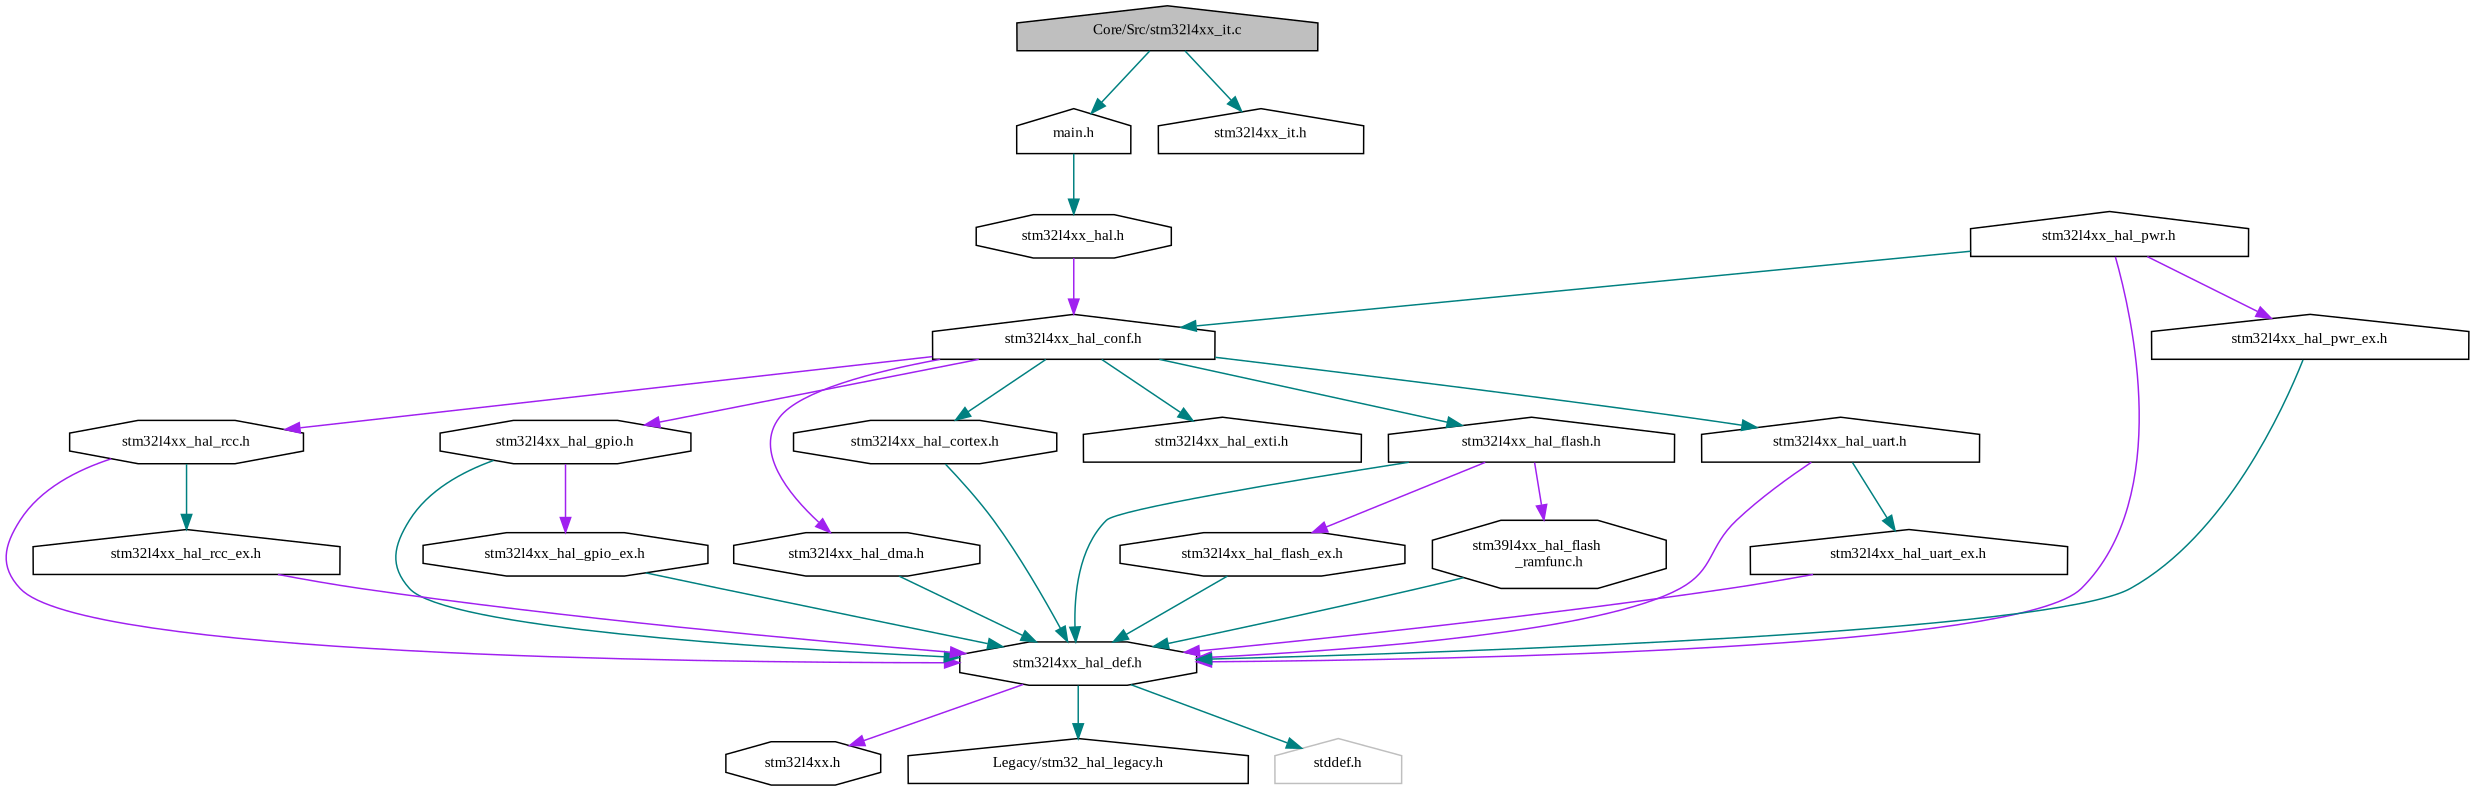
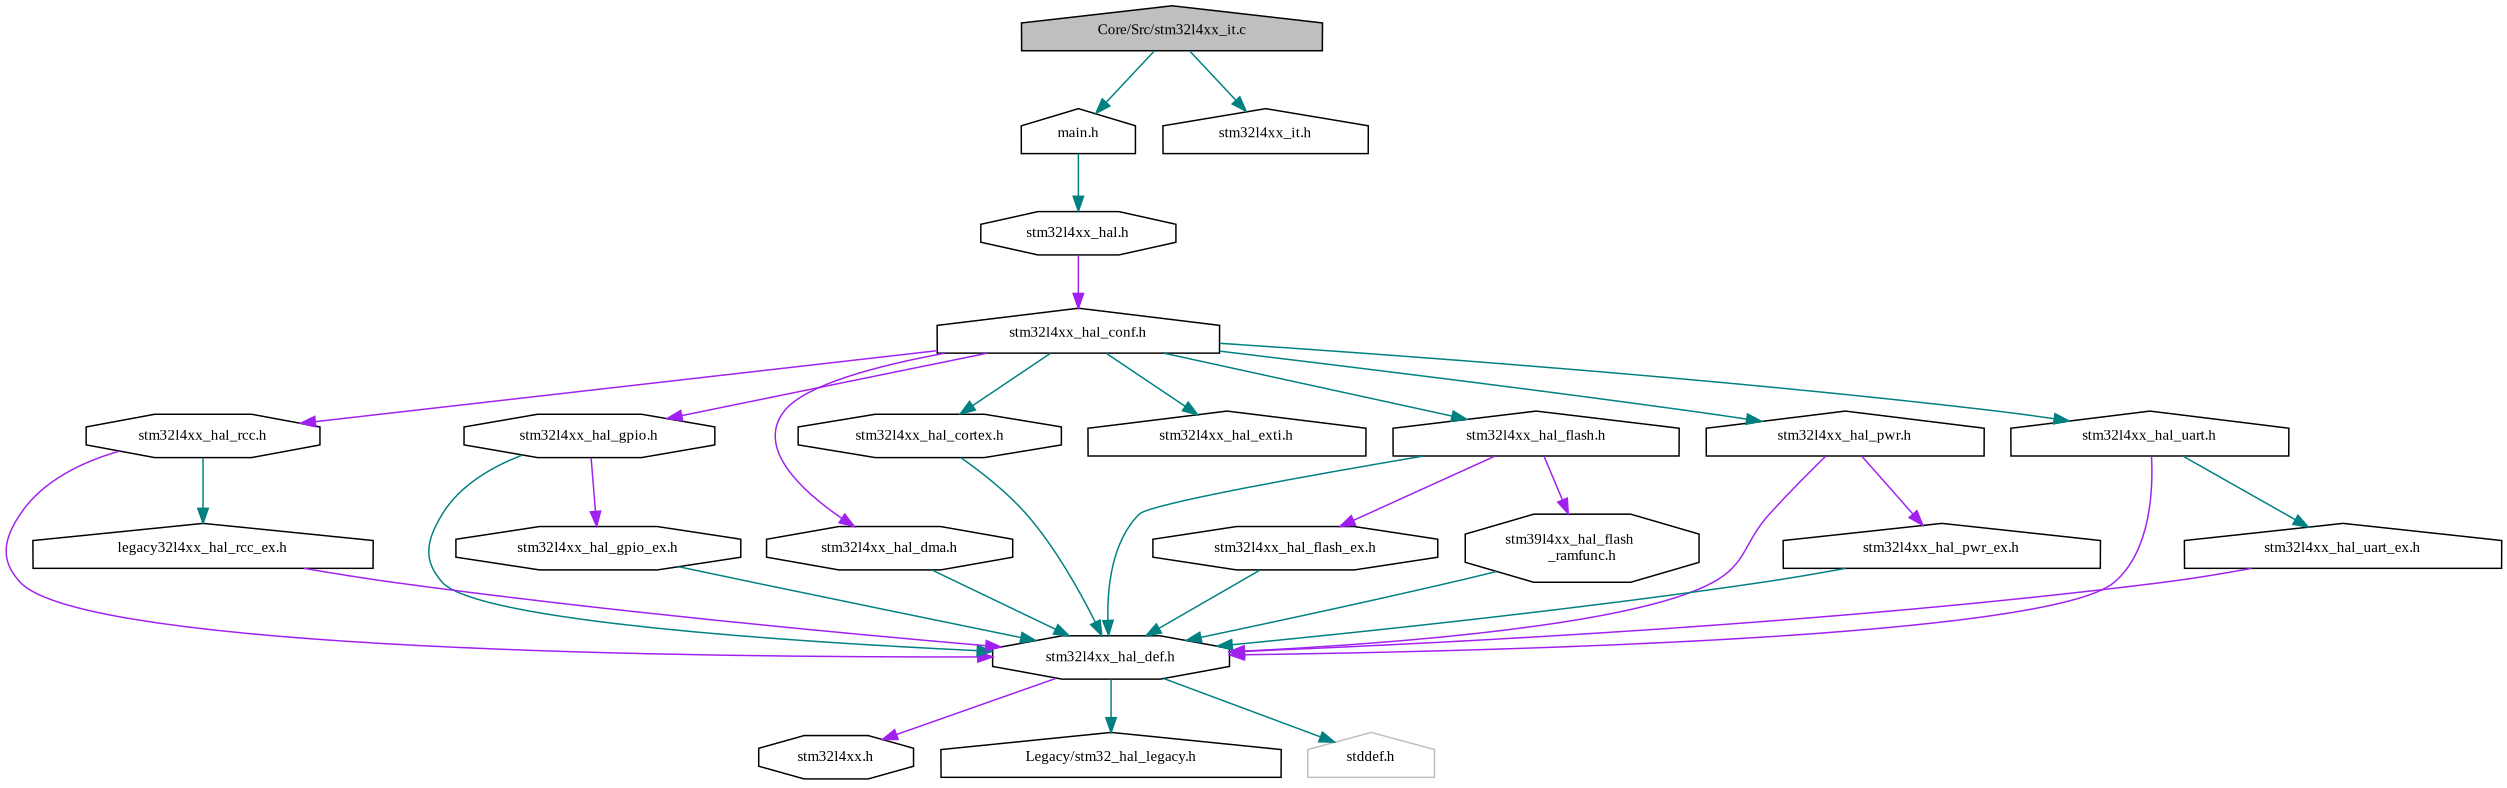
edge "stm32l4xx_hal_pwr.h" -> "stm32l4xx_hal_conf.h": reversed
node "stm32l4xx_hal_rcc_ex.h": label "stm32l4xx_hal_rcc_ex.h" -> "legacy32l4xx_hal_rcc_ex.h"
